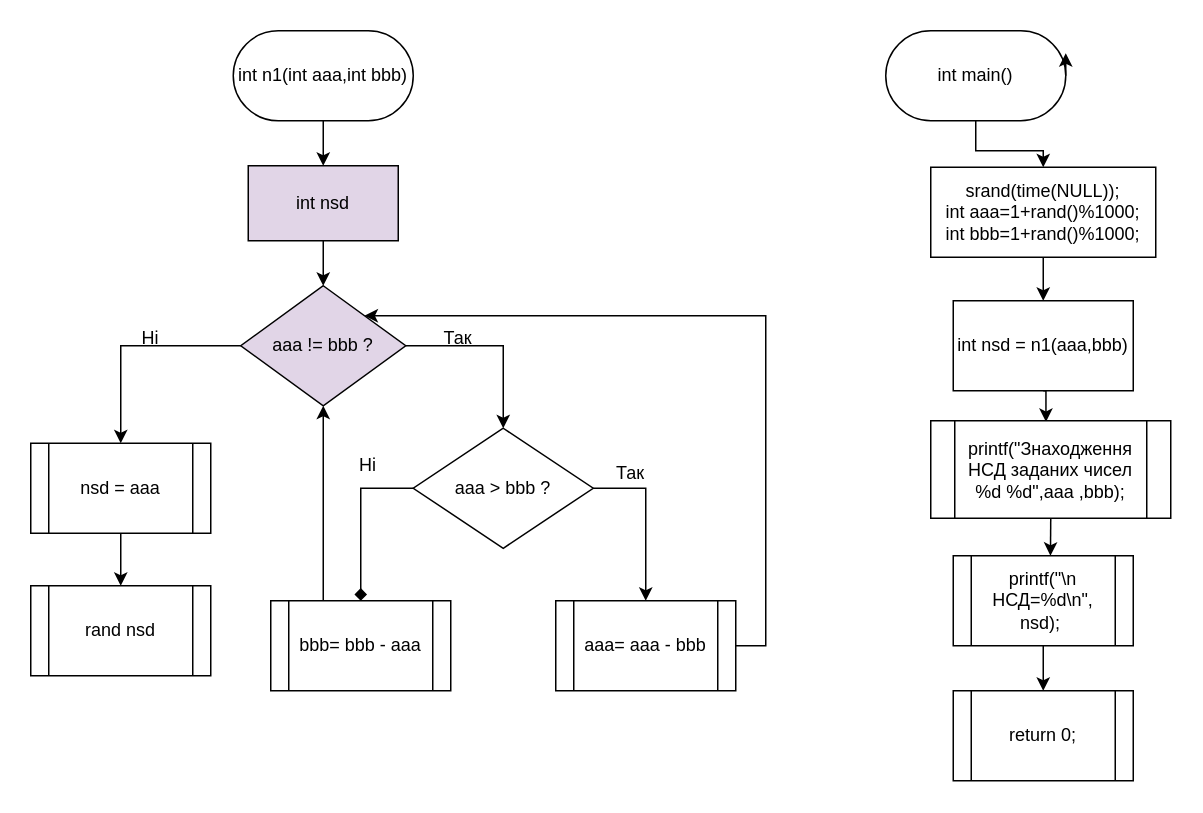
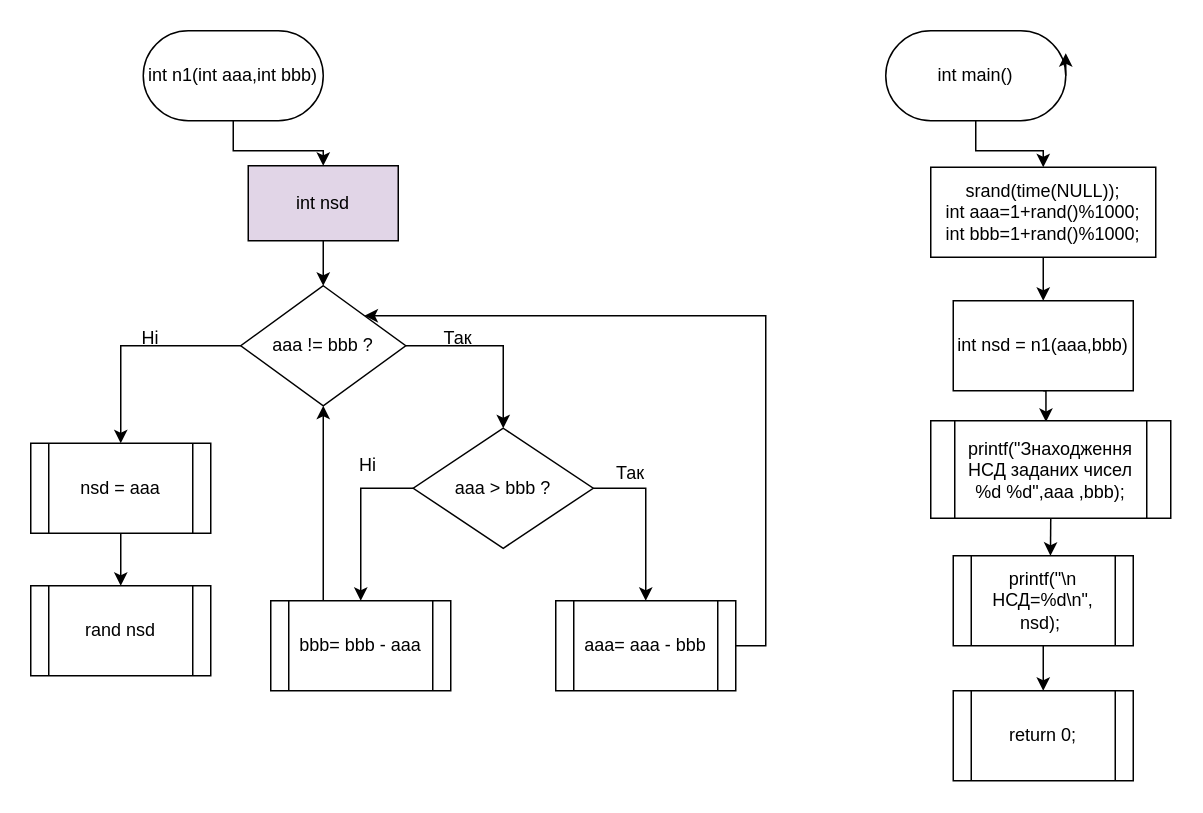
node "int n1(int aaa,int bbb)": moved (323, 76) -> (233, 76)
node "aaa != bbb ?": fillcolor #e1d5e7 -> #ffffff
edge "aaa > bbb ?" -> "bbb= bbb - aaa": arrowhead diamond -> classic
